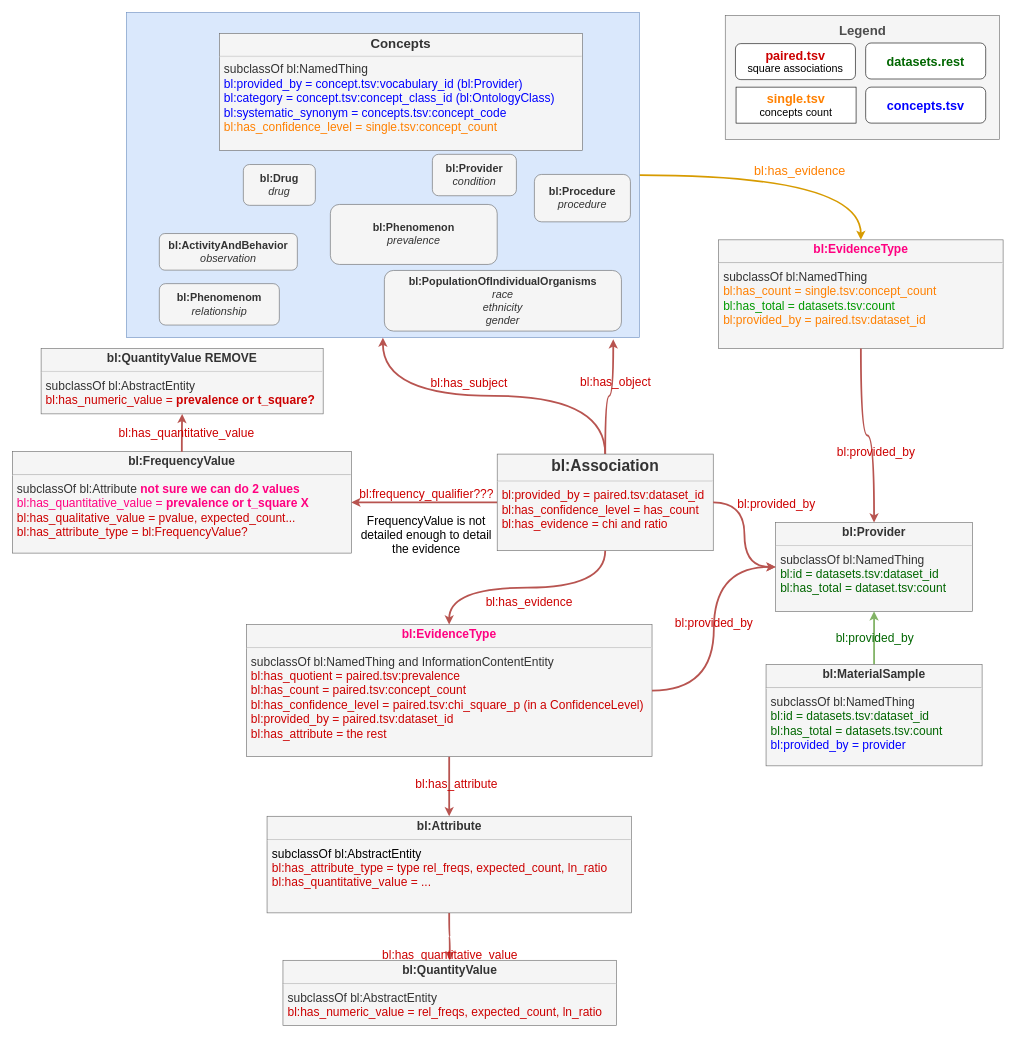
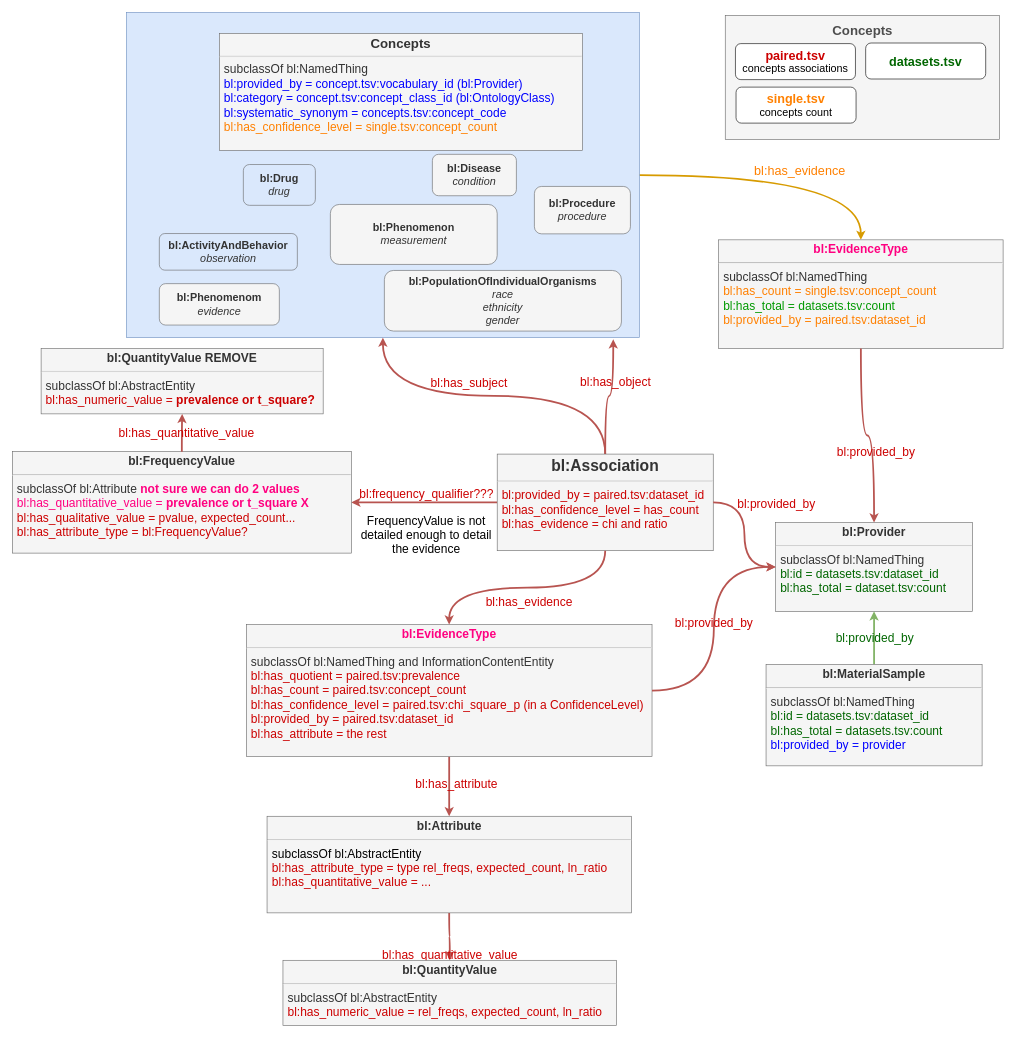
node "Legend": label "Legend" -> "Concepts"
node "datasets.rest": label "datasets.rest" -> "datasets.tsv"
node "paired.tsv square associations": label "paired.tsv square associations" -> "paired.tsv concepts associations"
node "single.tsv concepts count": shape rectangle -> rounded rectangle
node "concepts.tsv": removed
node "bl:Providercondition": label "bl:Providercondition" -> "bl:Diseasecondition"
node "bl:Drugdrug": fillcolor #f5f5f5 -> #dae8fc
node "bl:Procedureprocedure": moved (582, 198) -> (582, 210)
node "bl:Phenomenonprevalence": label "bl:Phenomenonprevalence" -> "bl:Phenomenonmeasurement"
node "bl:ActivityAndBehaviorobservation": fillcolor #f5f5f5 -> #dae8fc
node "bl:Phenomenomrelationship": label "bl:Phenomenomrelationship" -> "bl:Phenomenomevidence"
